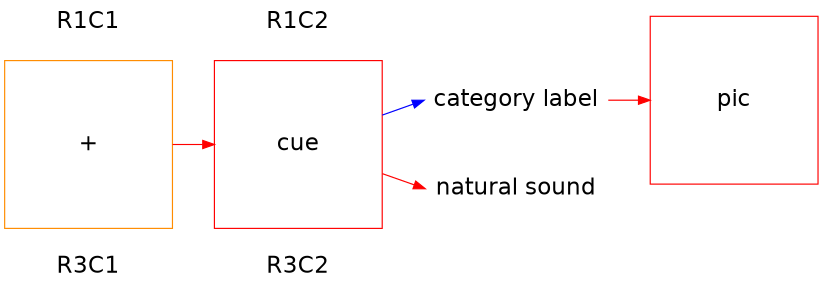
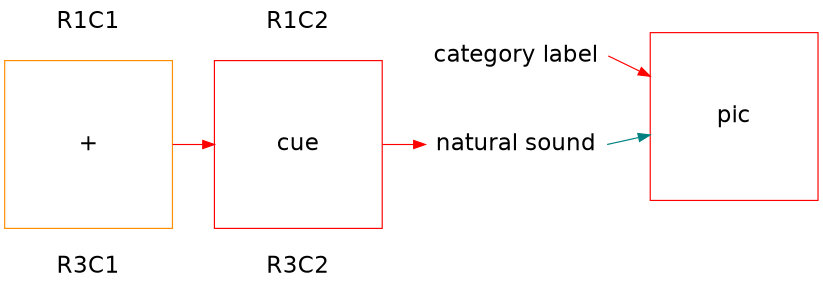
edge "cue" -> "category label": removed
edge "natural sound" -> "pic": added
